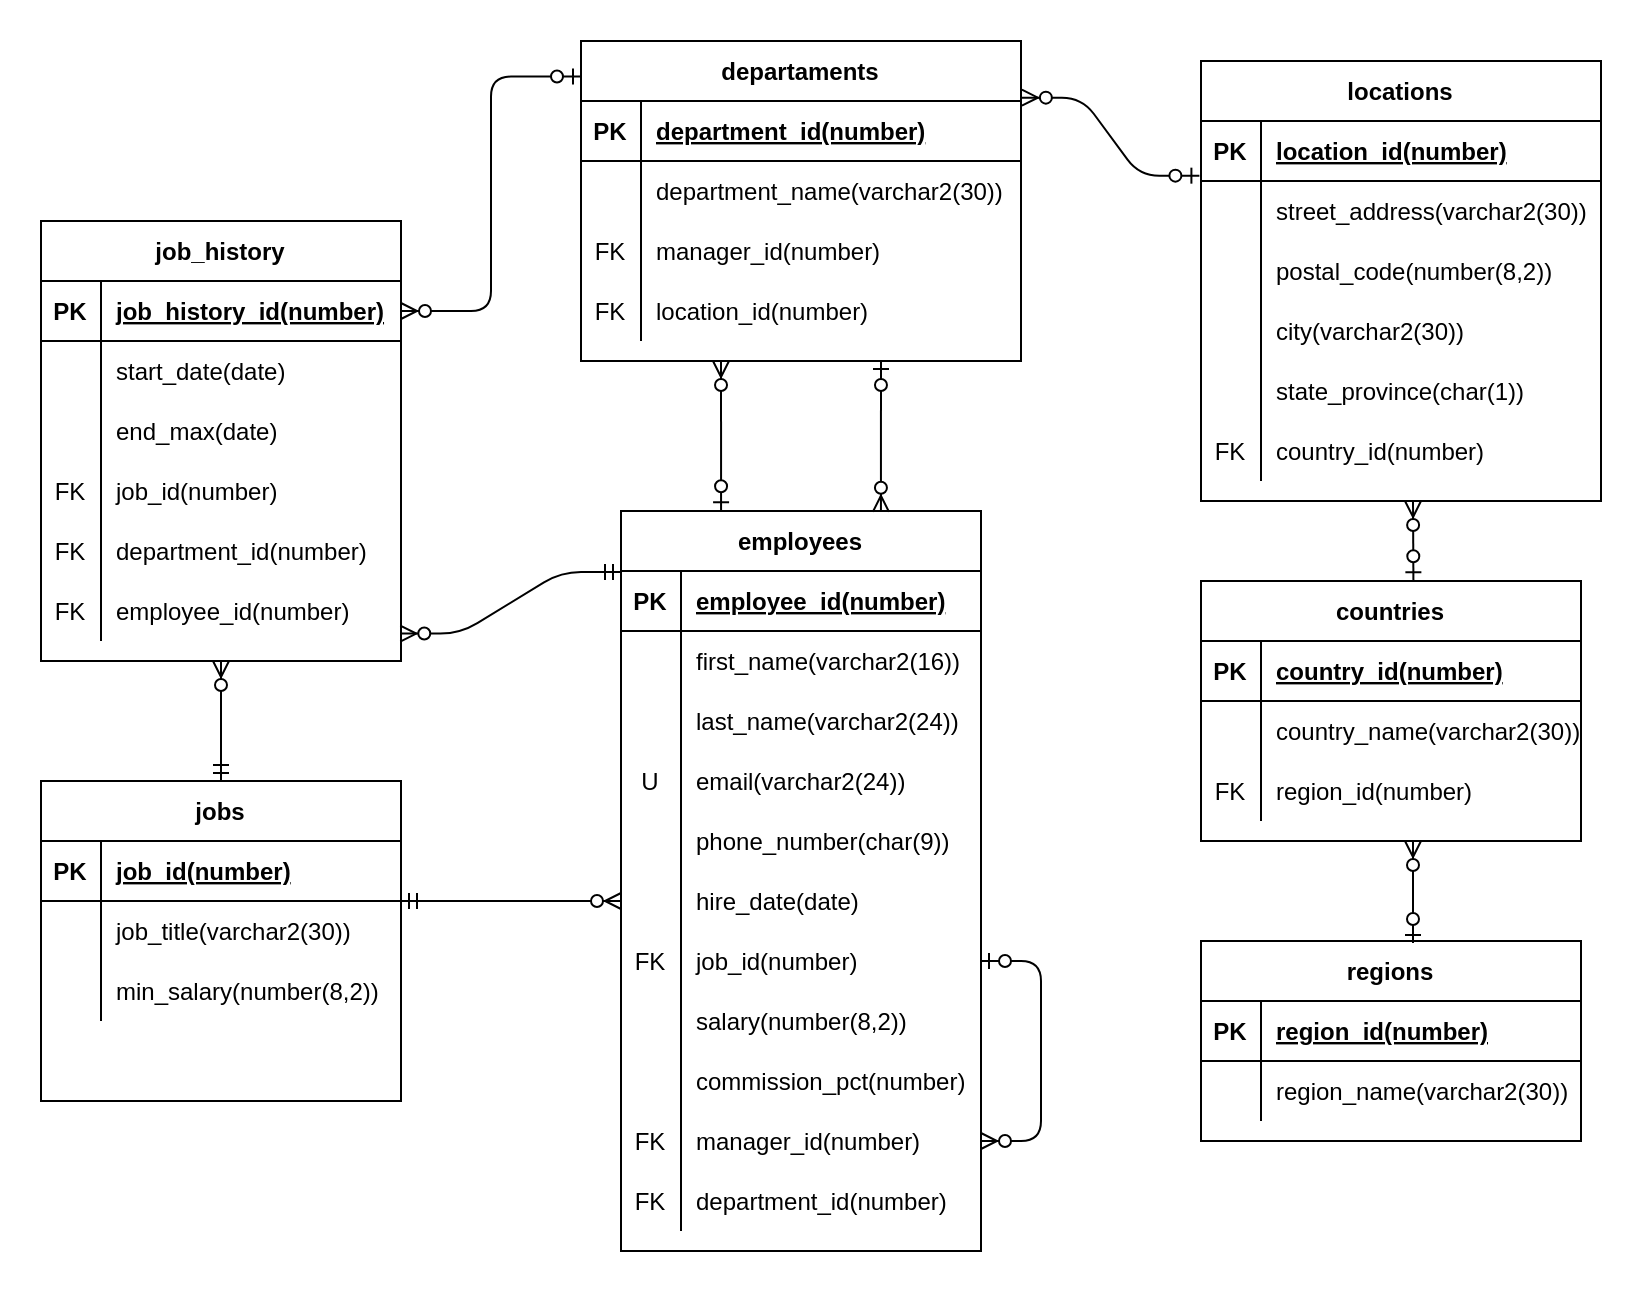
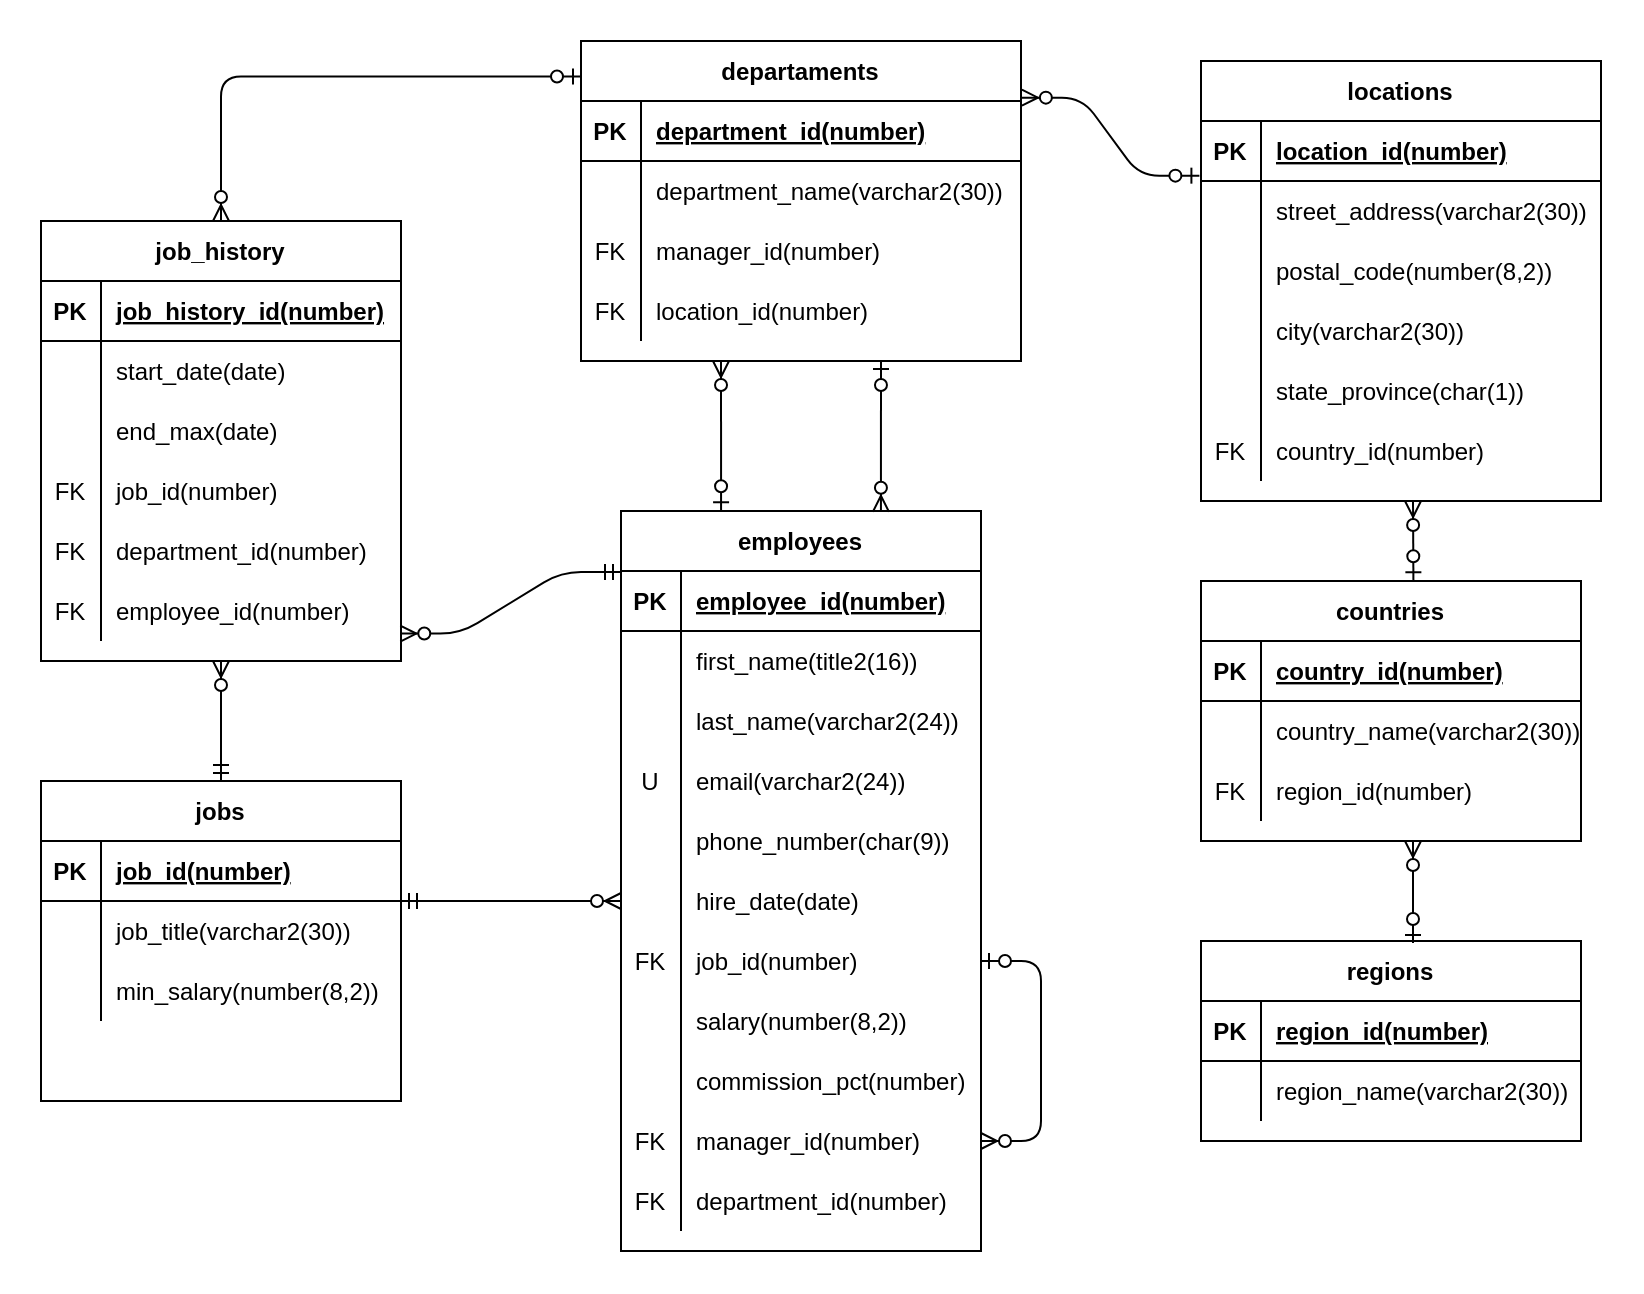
edge "departaments" -- "job_history_id(number)": now "departaments" -- "job_history"
node "first_name(varchar2(16))": label "first_name(varchar2(16))" -> "first_name(title2(16))"
